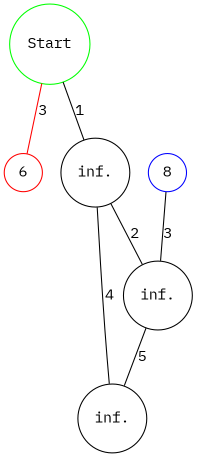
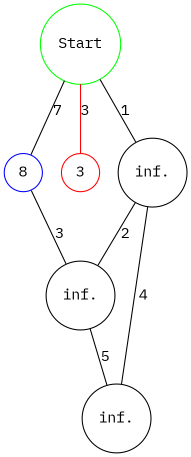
edge "Start" -- "8": added, label "7"
node "6": label "6" -> "3"
